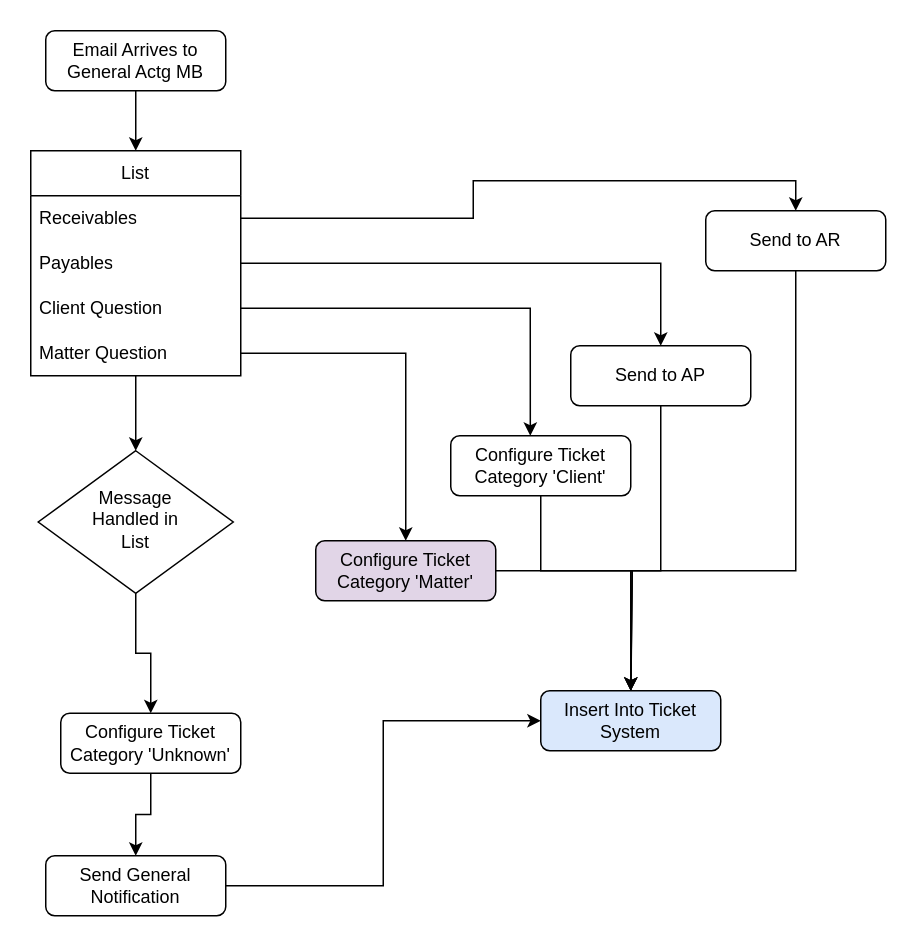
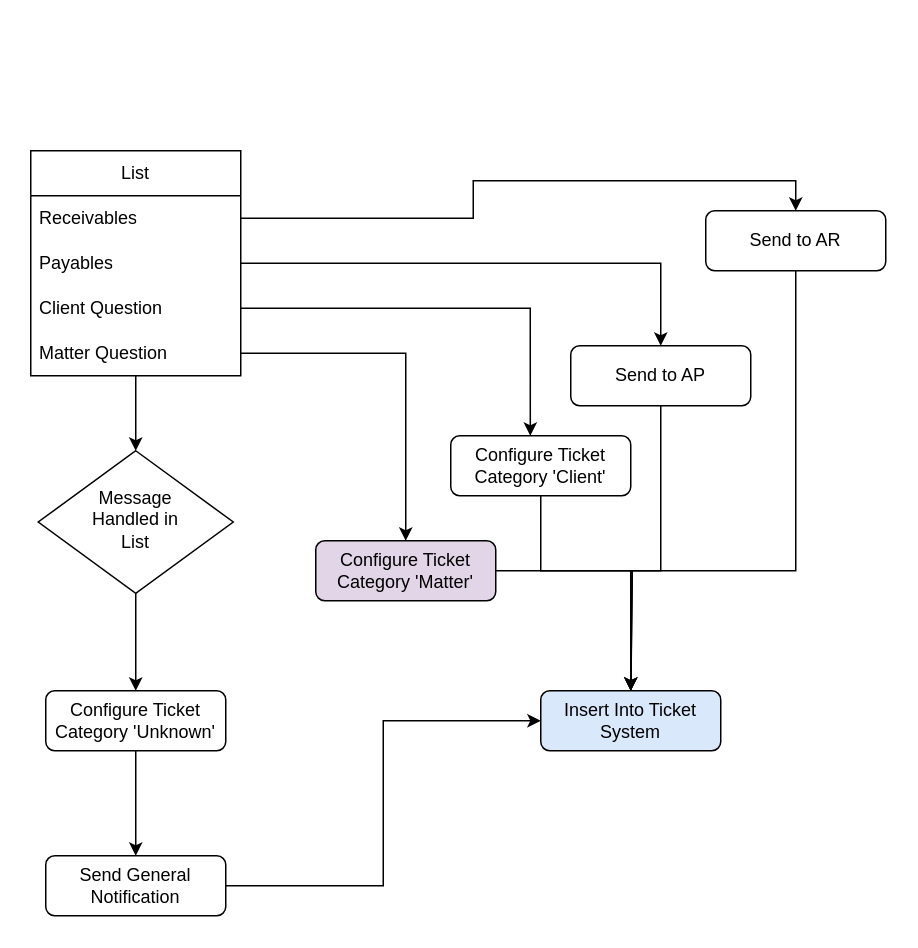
node "Email Arrives to General Actg MB": removed
edge "Email Arrives to General Actg MB" -> "List": removed
node "Configure Ticket Category 'Unknown'": moved (151, 743) -> (136, 721)
